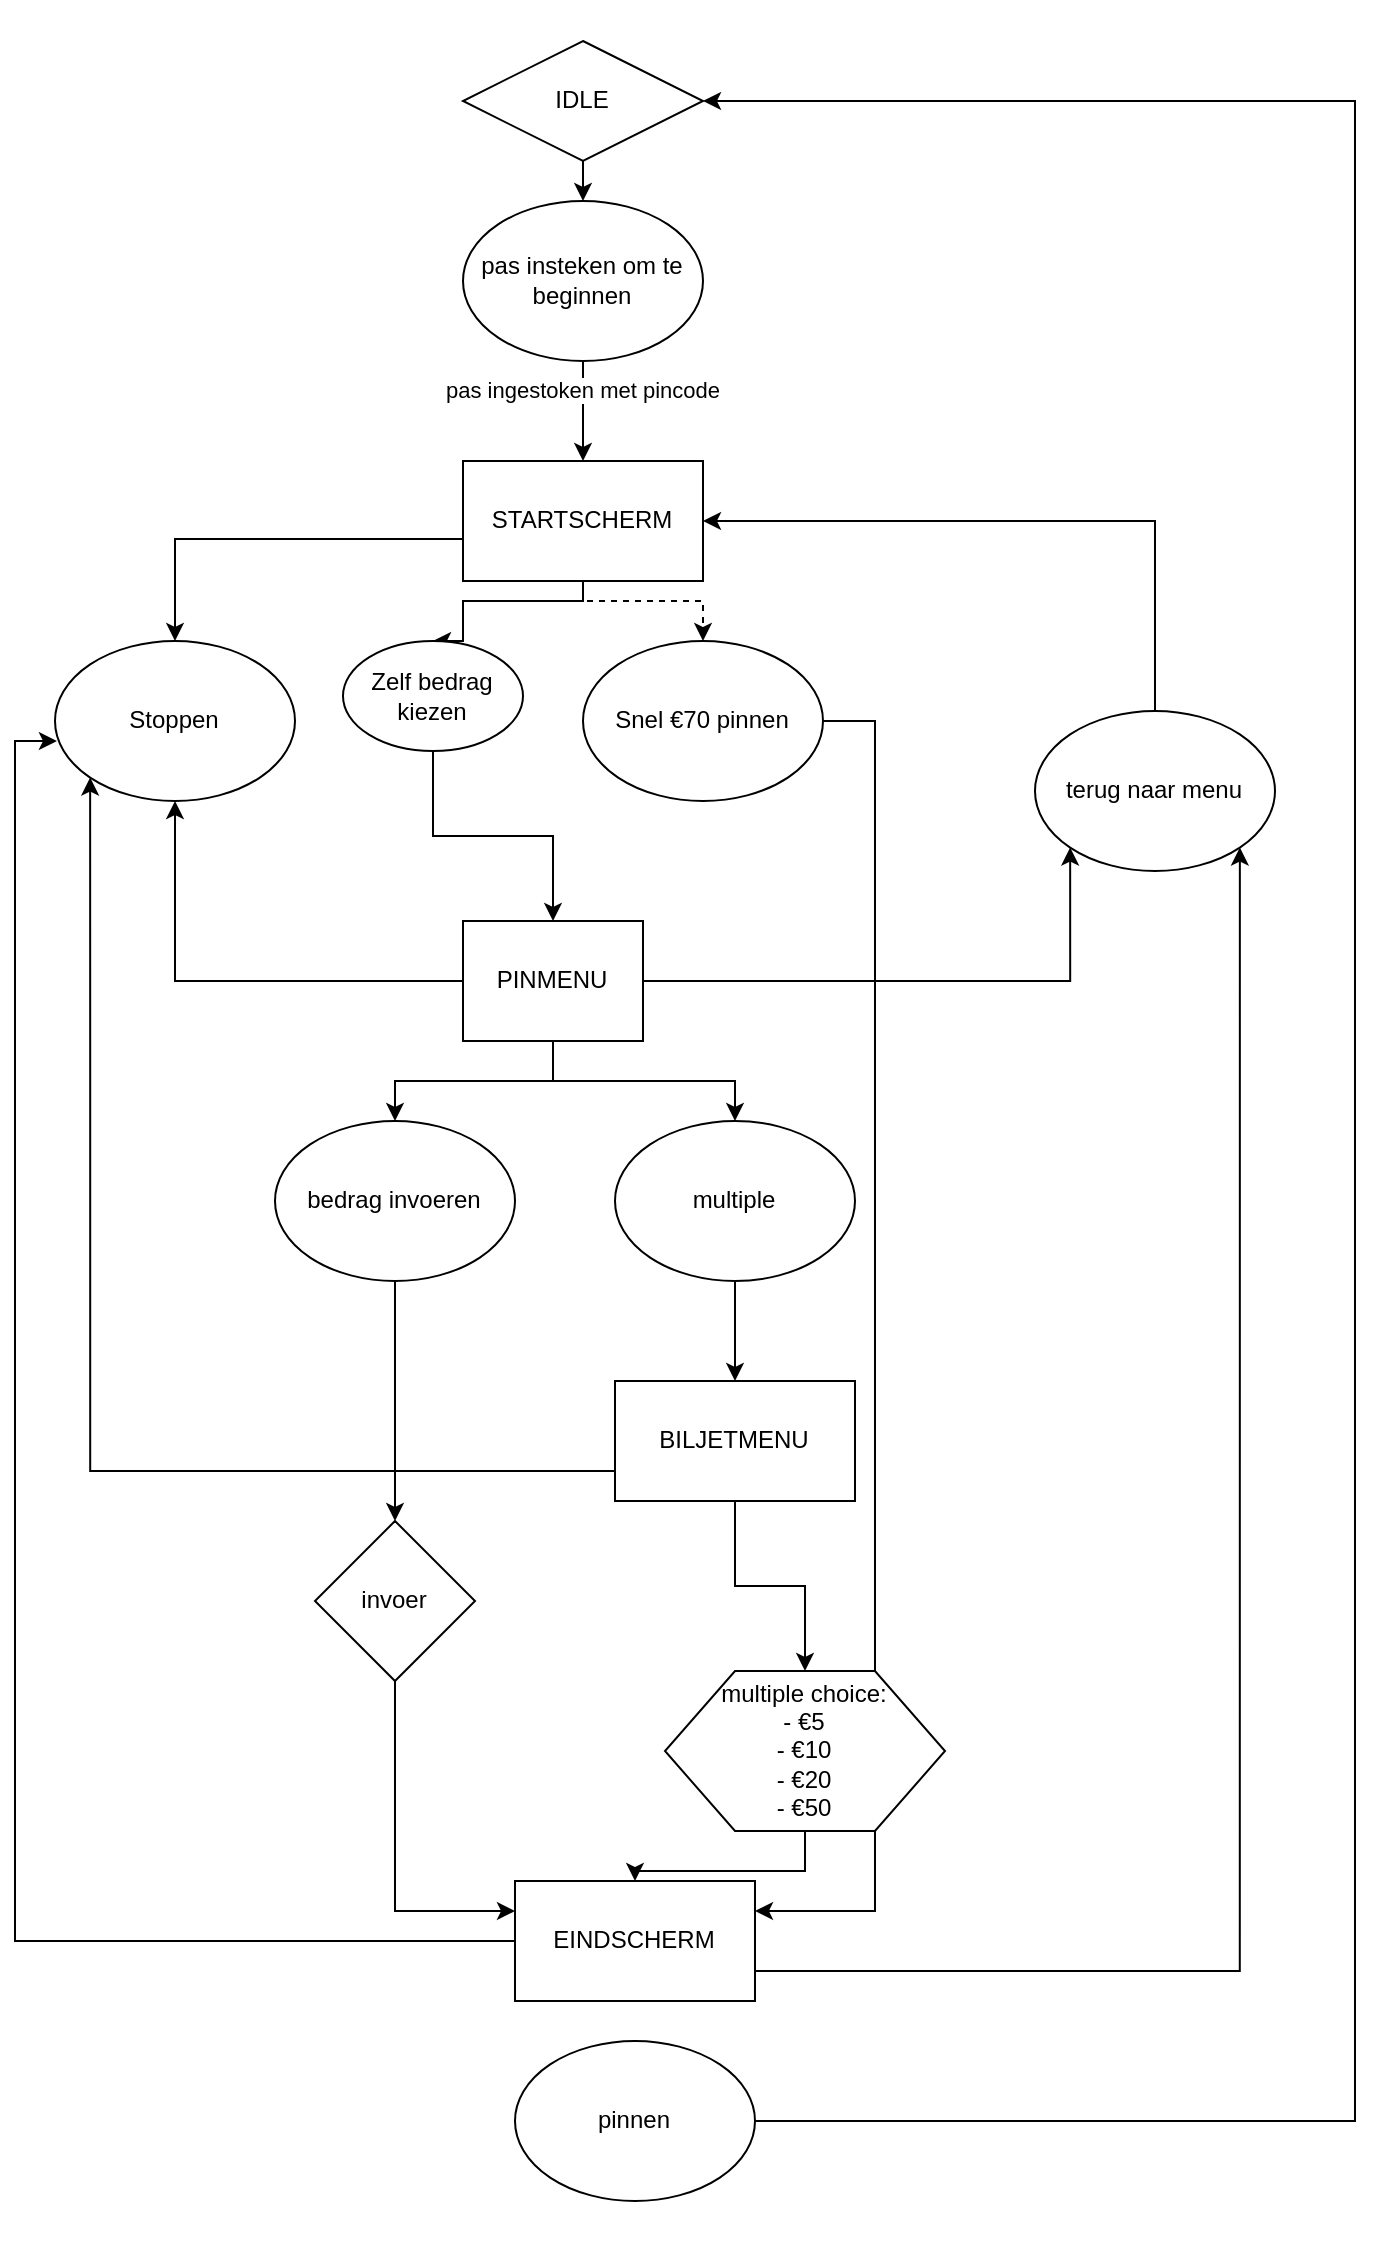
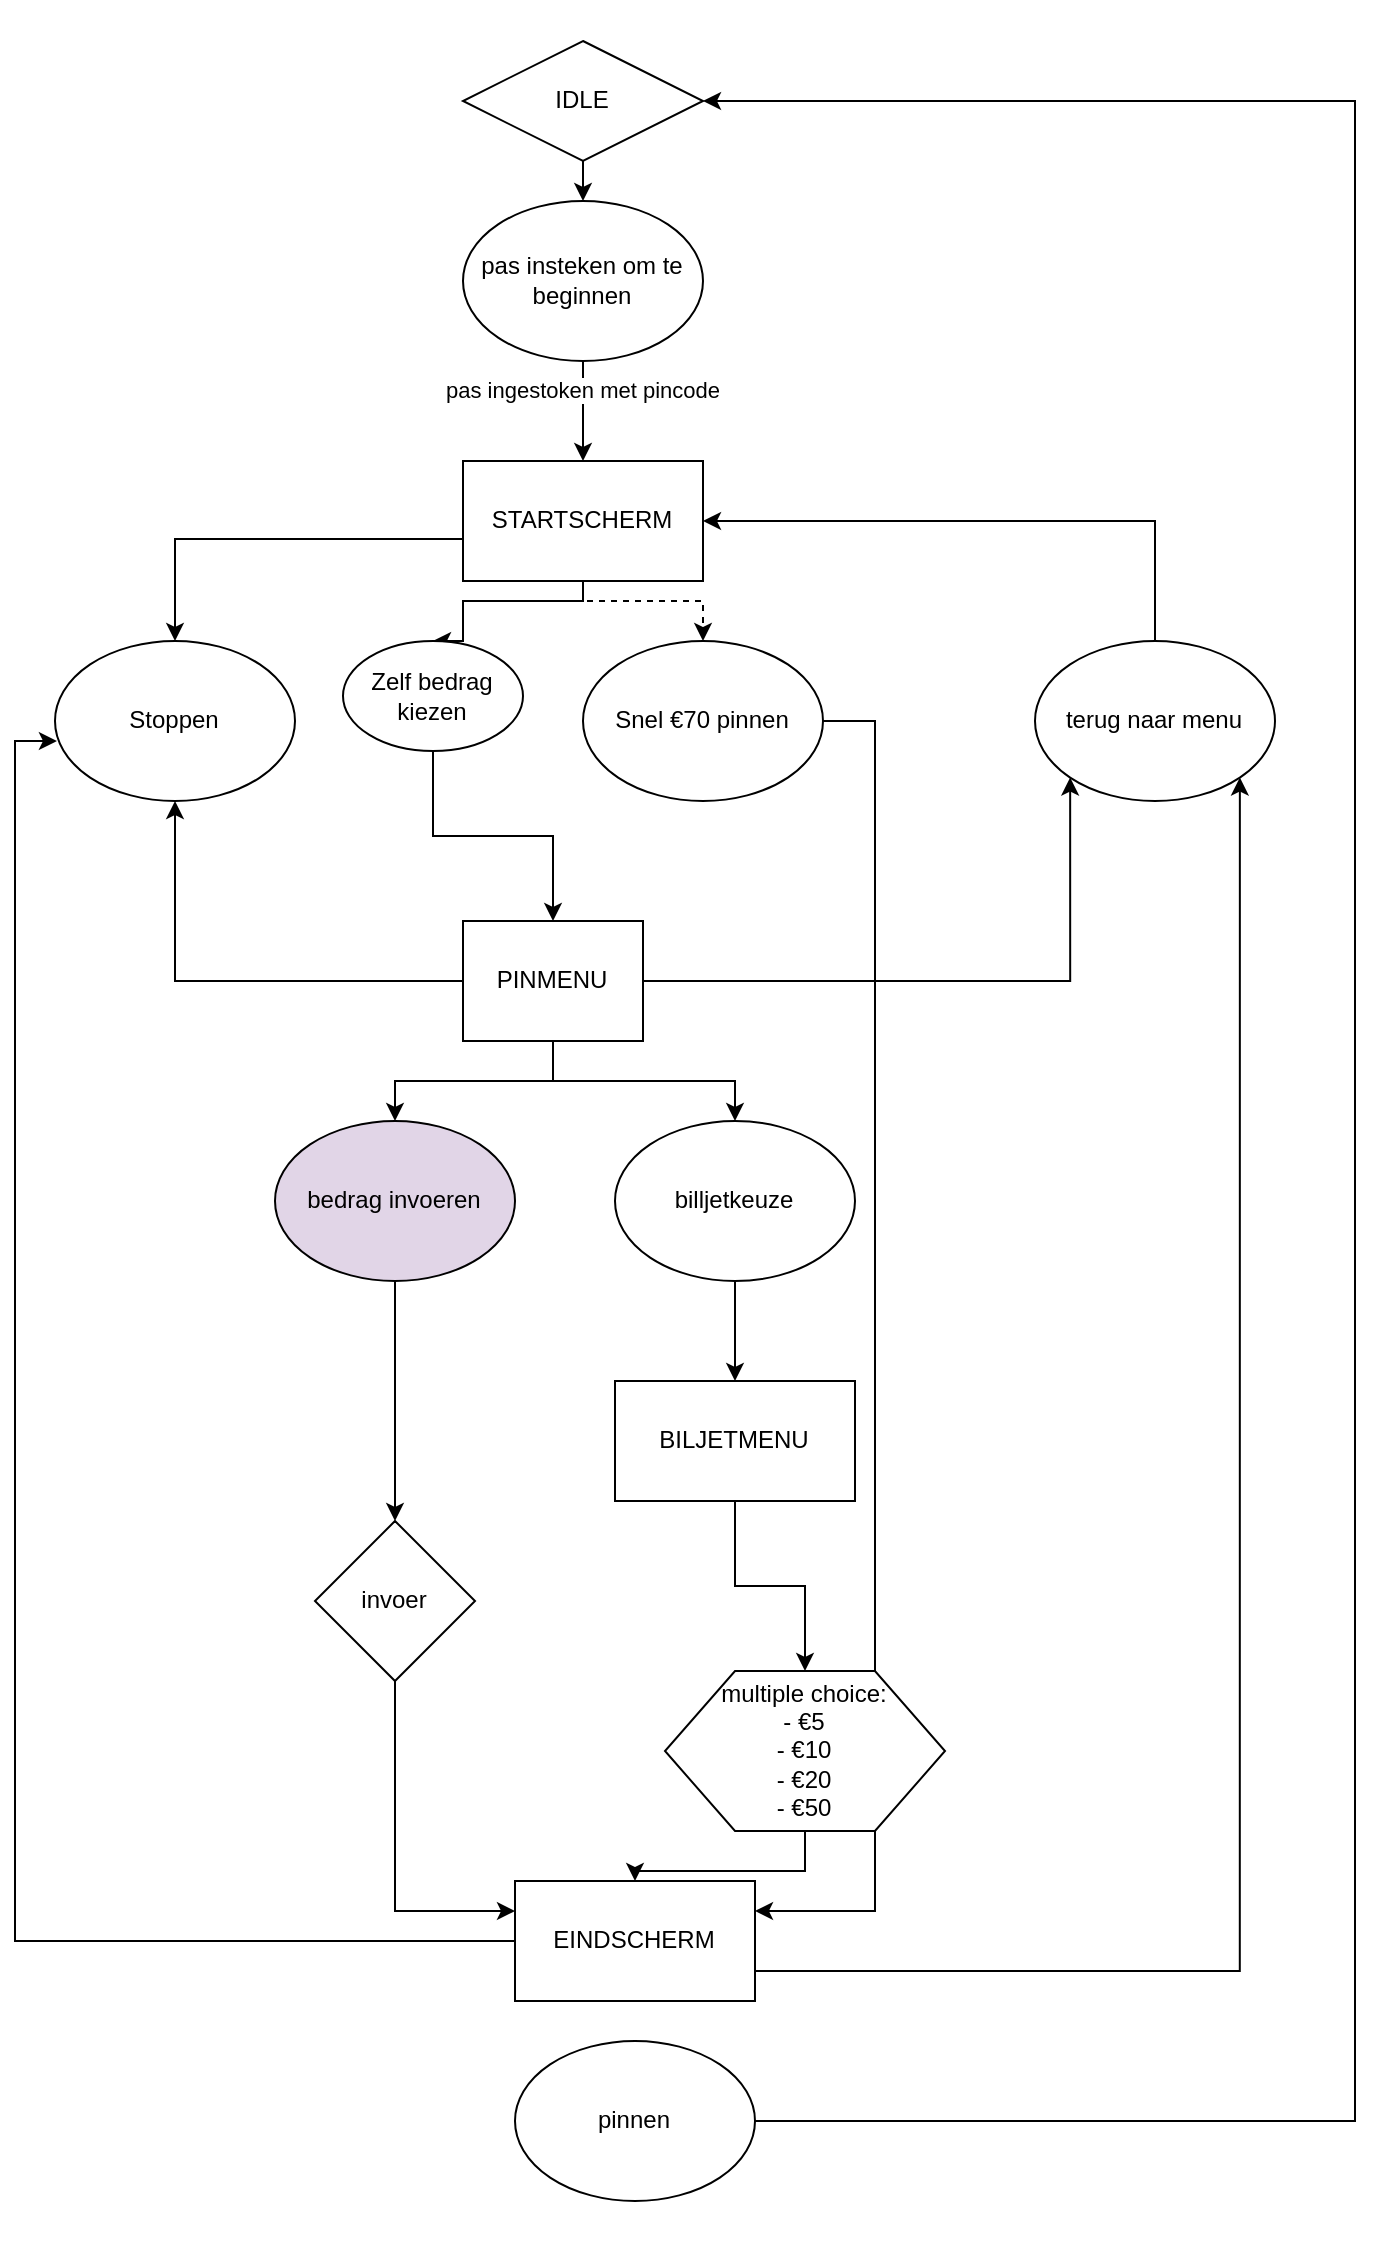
node "terug naar menu": moved (1155, 791) -> (1155, 721)
node "bedrag invoeren": fillcolor #ffffff -> #e1d5e7
node "multiple": label "multiple" -> "billjetkeuze"
edge "BILJETMENU" -> "Stoppen": removed
